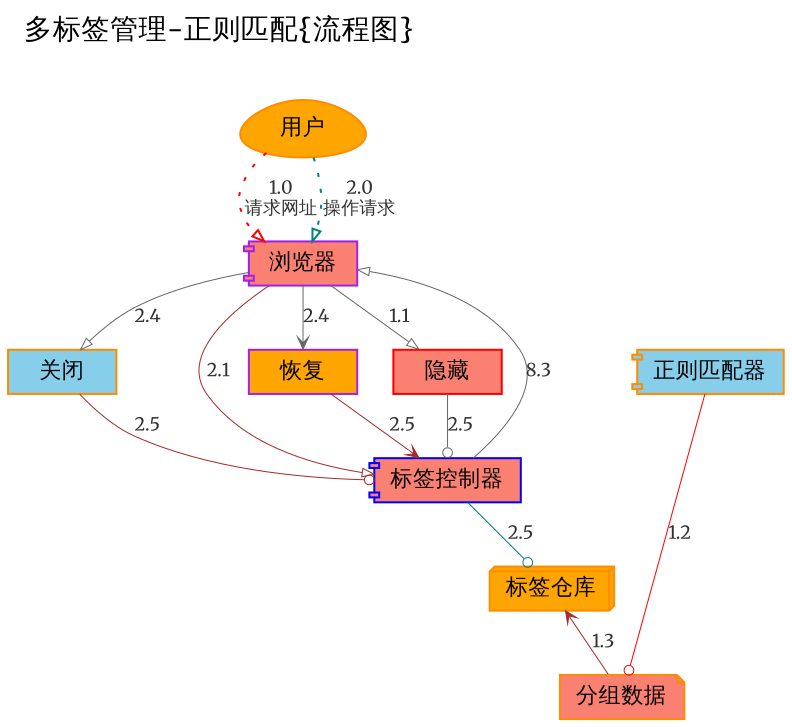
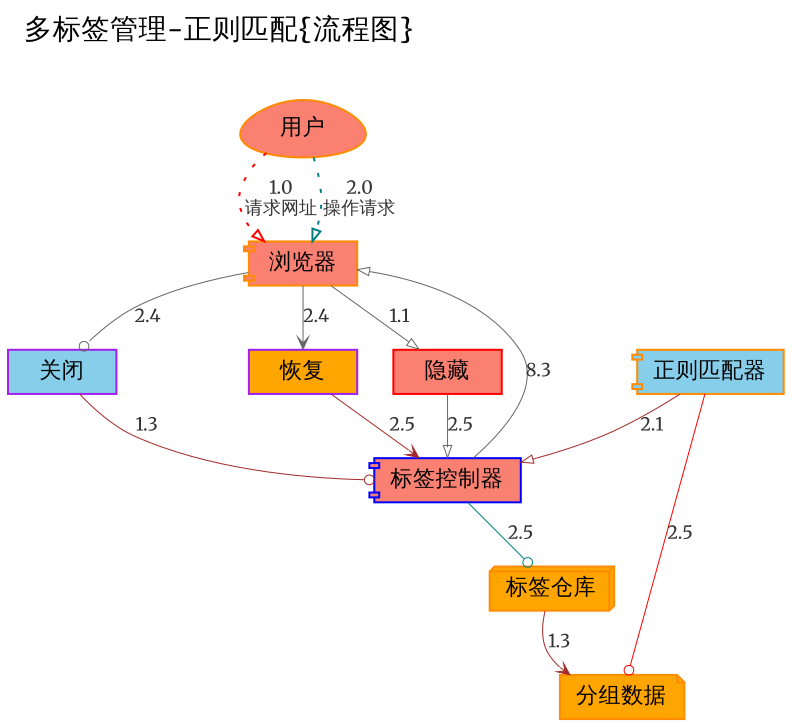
node "用户": fillcolor orange -> salmon
node "浏览器": color purple -> darkorange
edge "浏览器" -> "关闭": arrowhead onormal -> odot
node "关闭": color darkorange -> purple
edge "浏览器" -> "标签控制器": now "正则匹配器" -> "标签控制器"
edge "隐藏" -> "标签控制器": arrowhead odot -> onormal
edge "关闭" -> "标签控制器": label "2.5" -> "1.3"
edge "正则匹配器" -> "分组数据": label "1.2" -> "2.5"
edge "分组数据" -> "标签仓库": reversed
node "分组数据": fillcolor salmon -> orange
